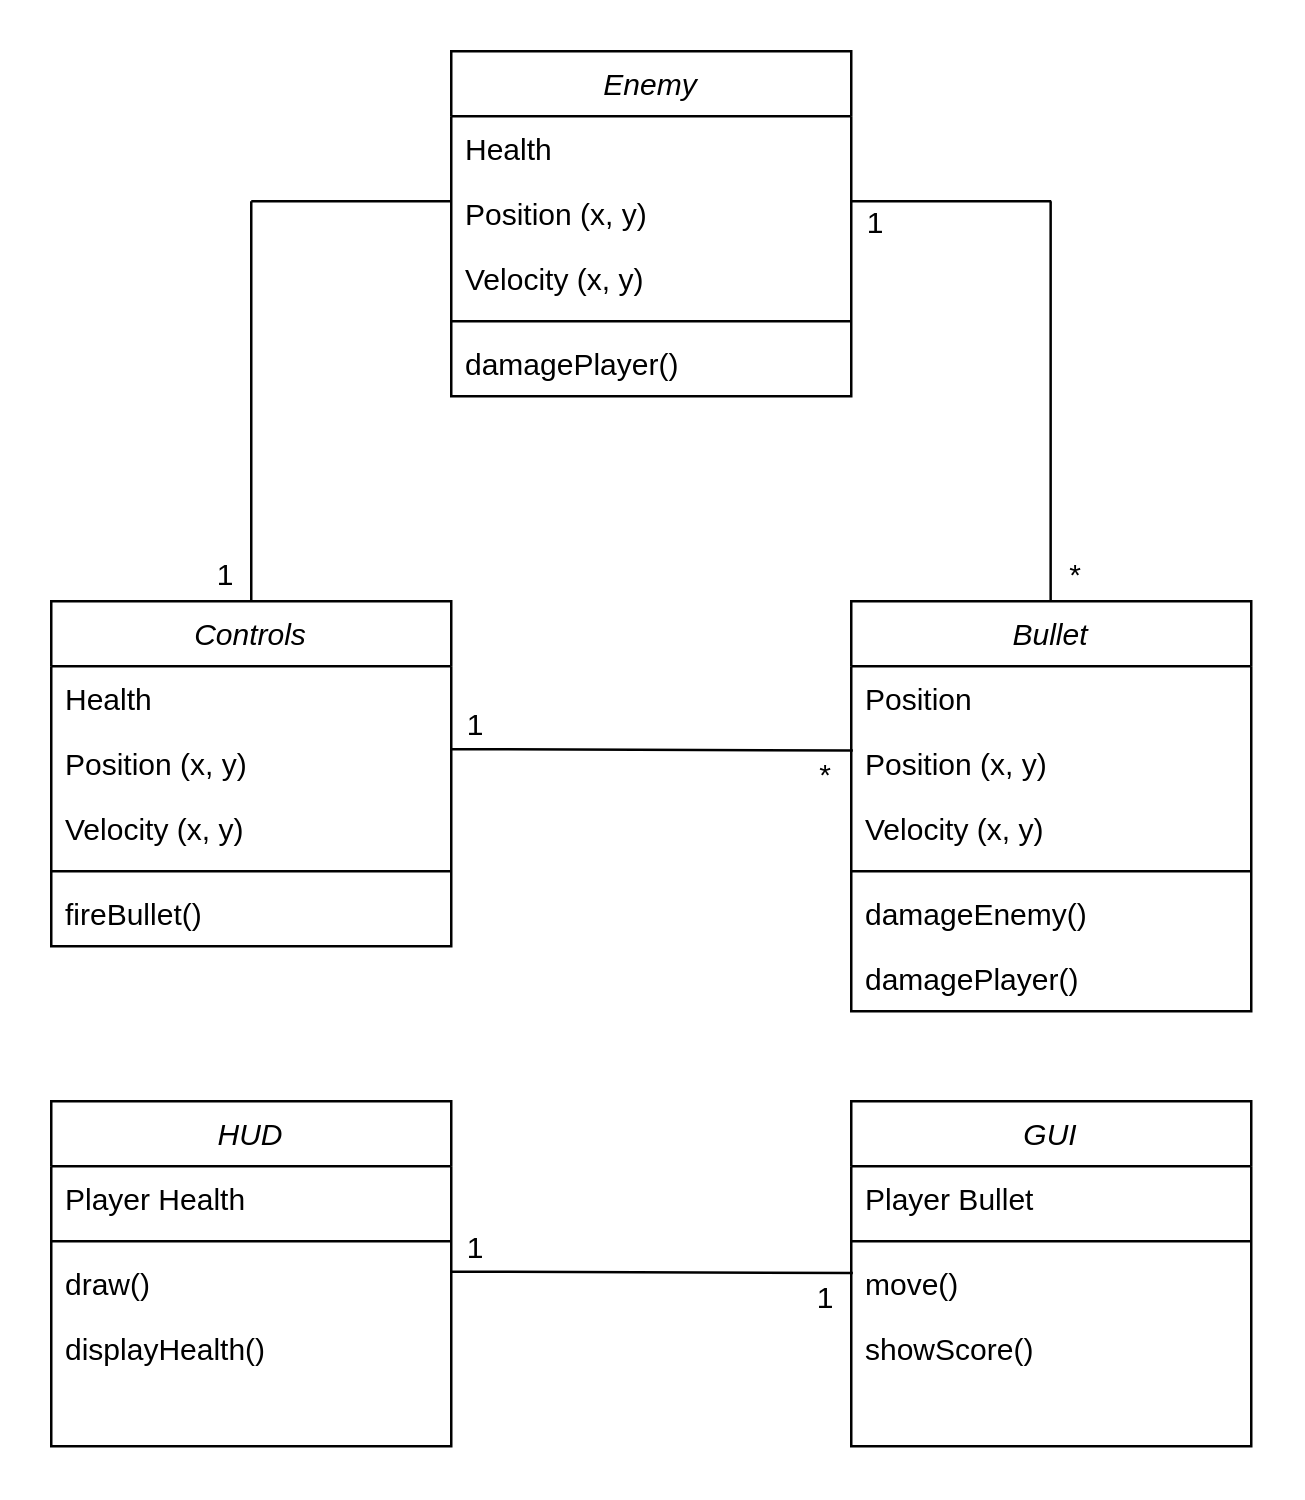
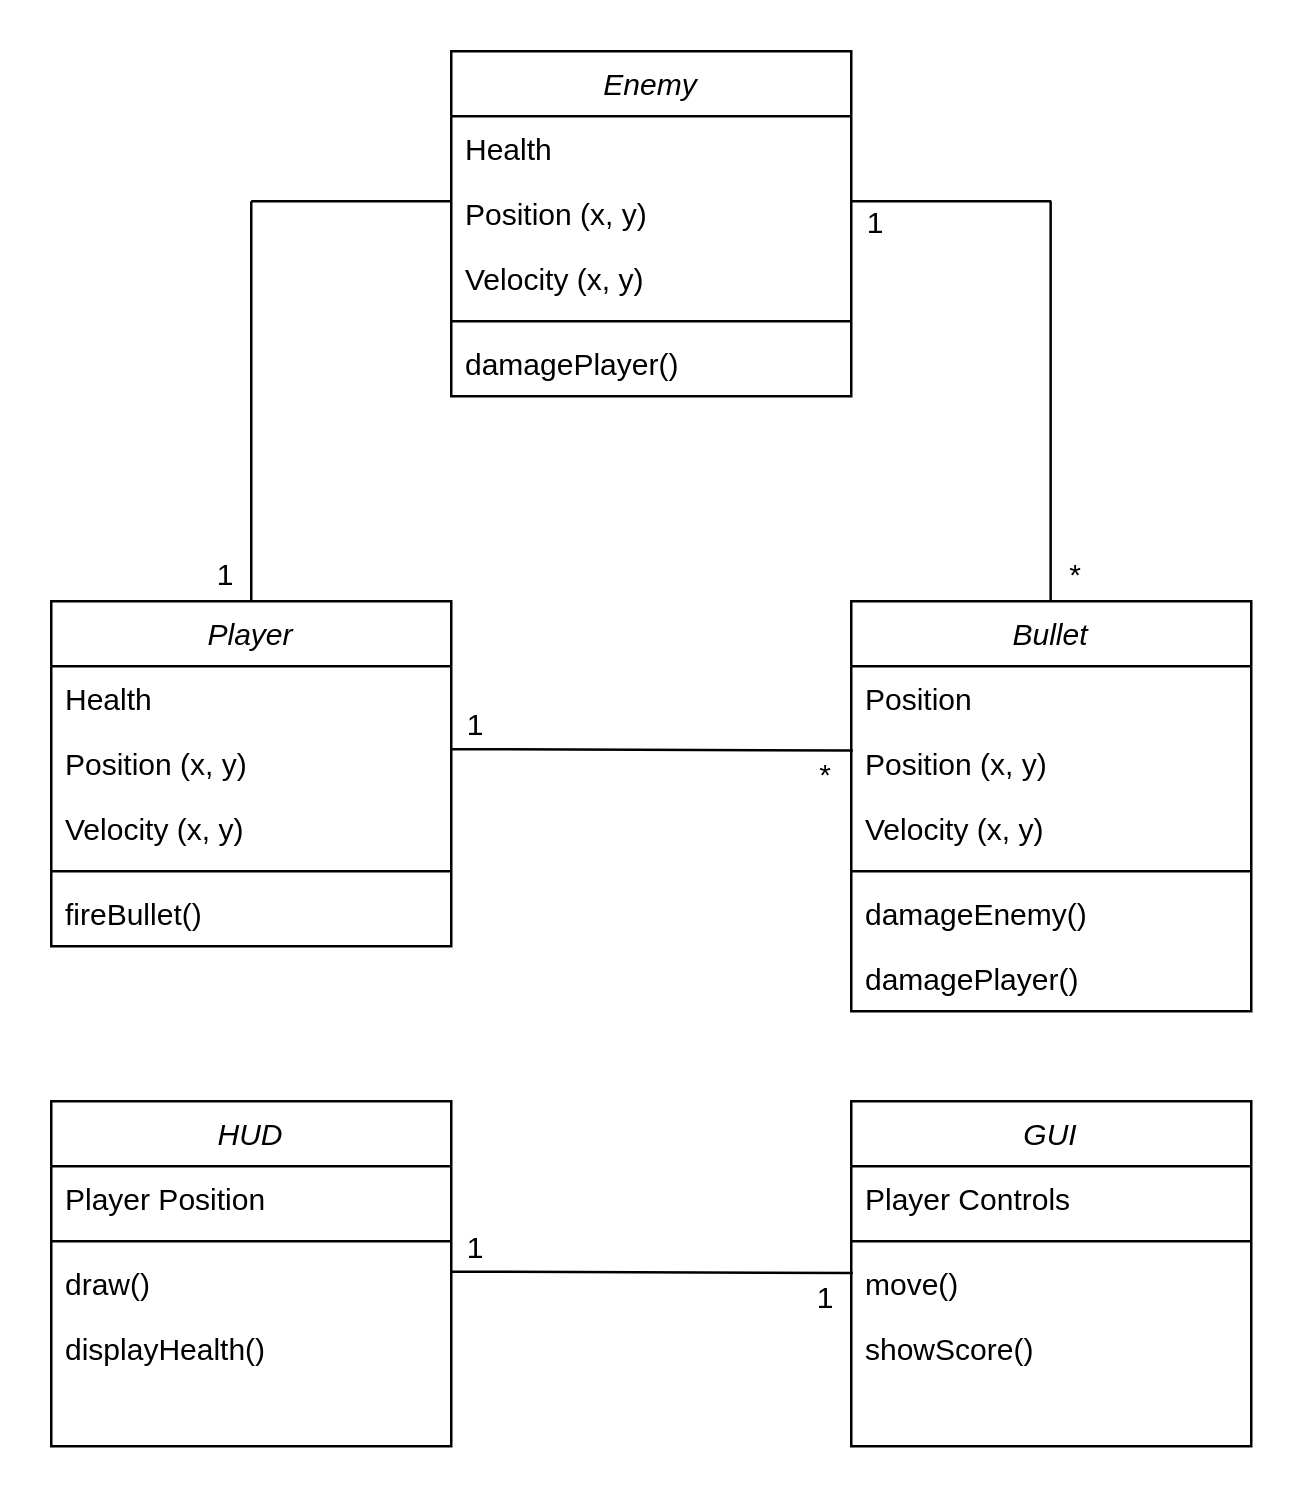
node "Controls": label "Controls" -> "Player"
node "Player Health": label "Player Health" -> "Player Position"
node "Player Bullet": label "Player Bullet" -> "Player Controls"
